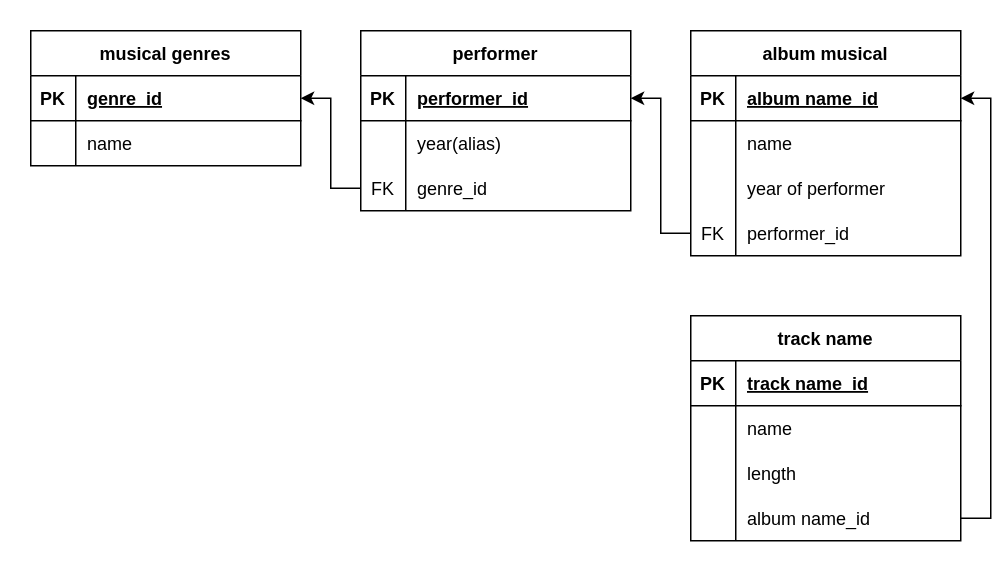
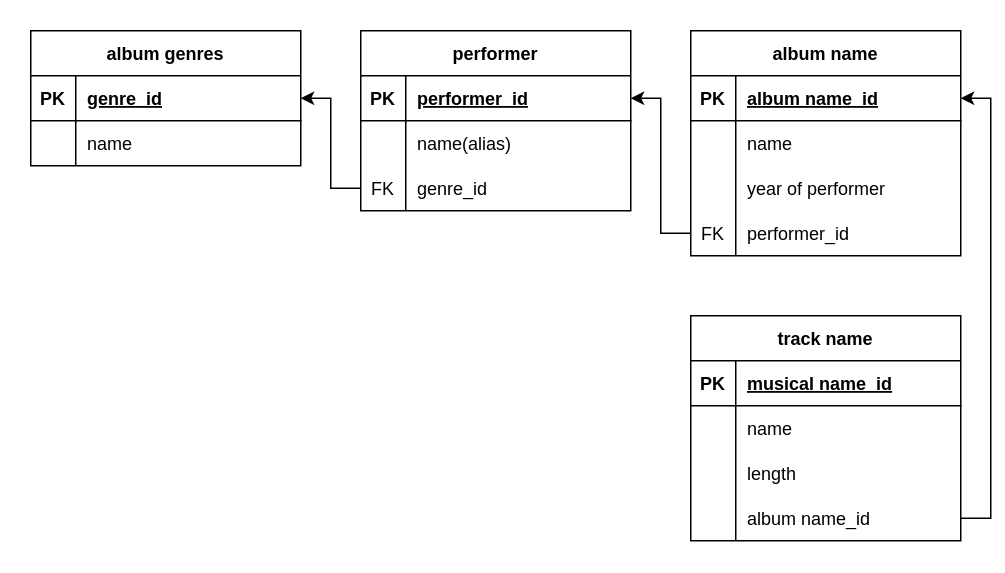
node "musical genres": label "musical genres" -> "album genres"
node "album musical": label "album musical" -> "album name"
node "year(alias)": label "year(alias)" -> "name(alias)"
node "track name_id": label "track name_id" -> "musical name_id"
